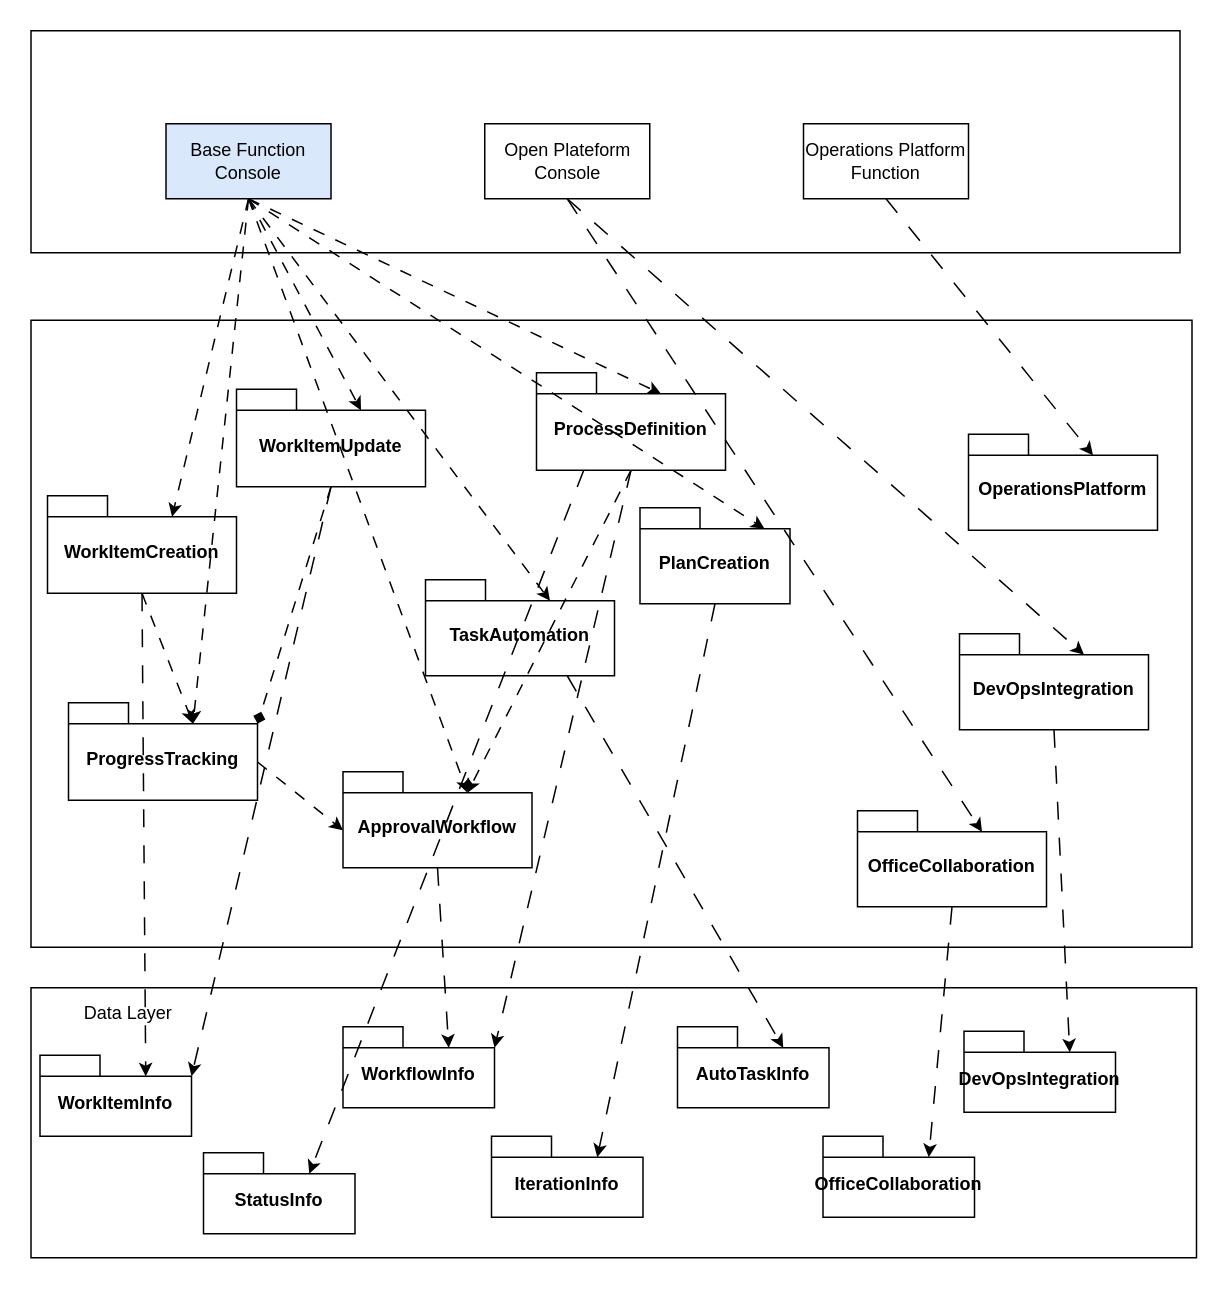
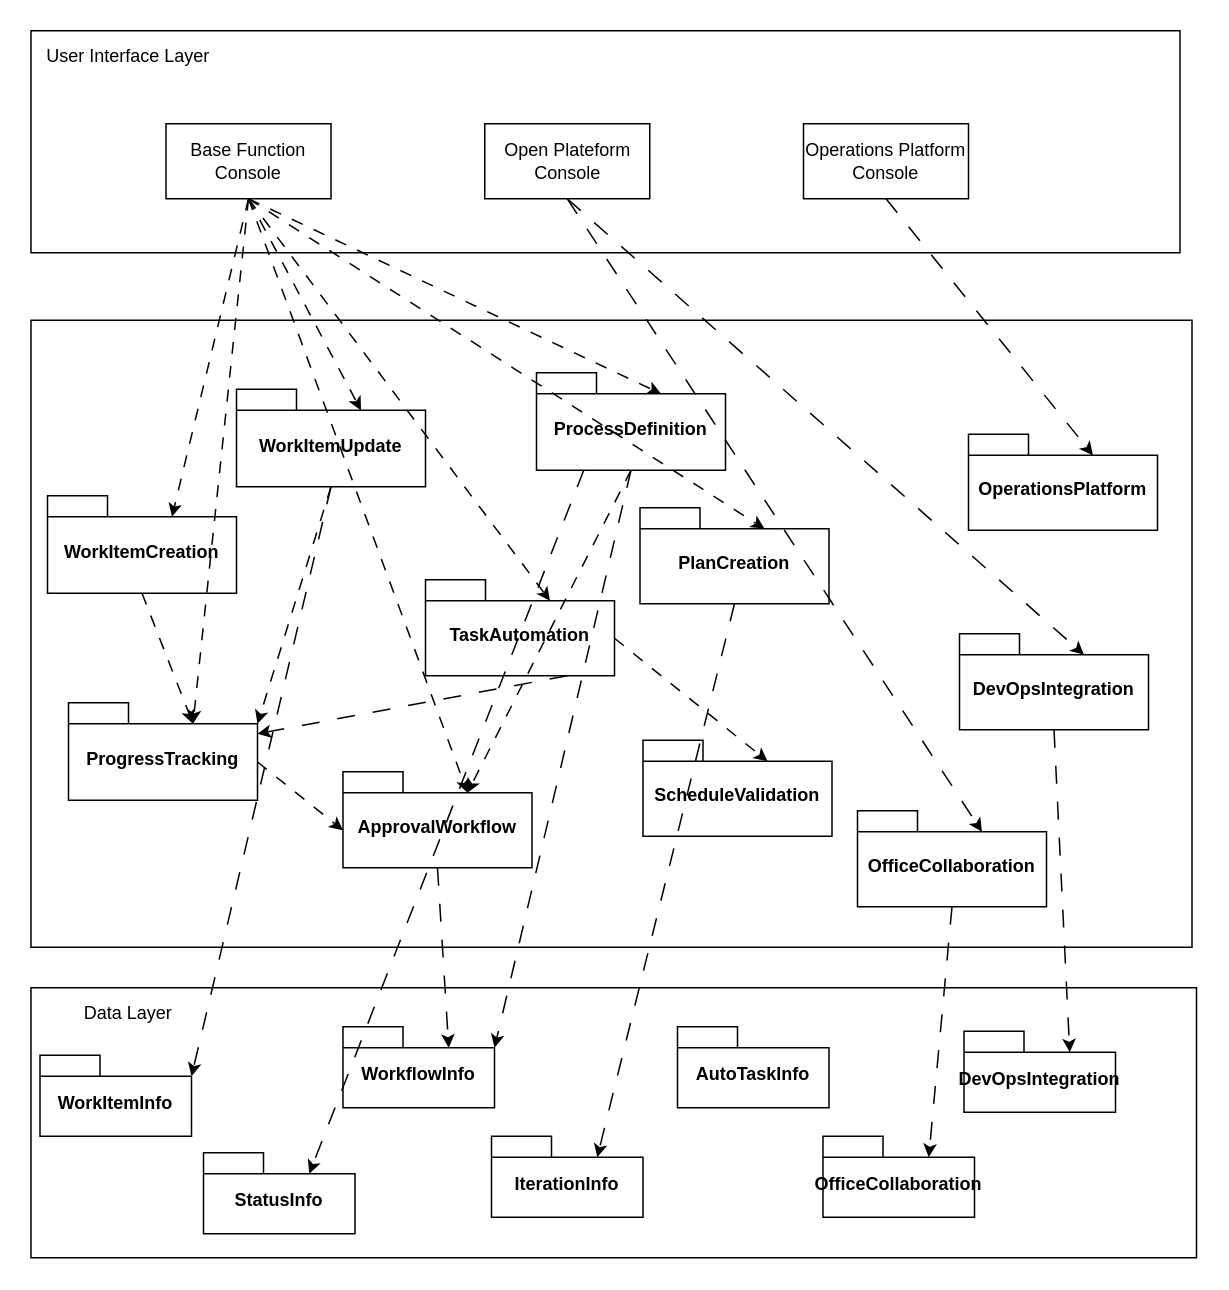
node "User Interface Layer": added
node "Base Function Console": fillcolor #dae8fc -> #ffffff
node "Operations Platform Function": label "Operations Platform Function" -> "Operations Platform Console"
node "PlanCreation": size 150x96 -> 189x96
edge "WorkItemCreation" -> "WorkItemInfo": removed
edge "WorkItemUpdate" -> "ProgressTracking": arrowhead diamond -> classic
edge "TaskAutomation" -> "ScheduleValidation": added
node "ScheduleValidation": added
edge "TaskAutomation" -> "AutoTaskInfo": now "TaskAutomation" -> "ProgressTracking"
